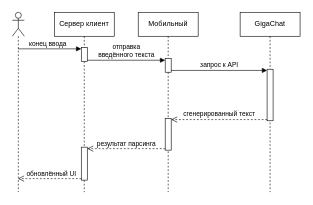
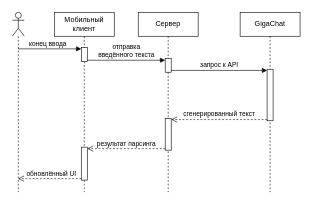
node "Сервер клиент": label "Сервер клиент" -> "Мобильный клиент"
node "Мобильный": label "Мобильный" -> "Сервер"
